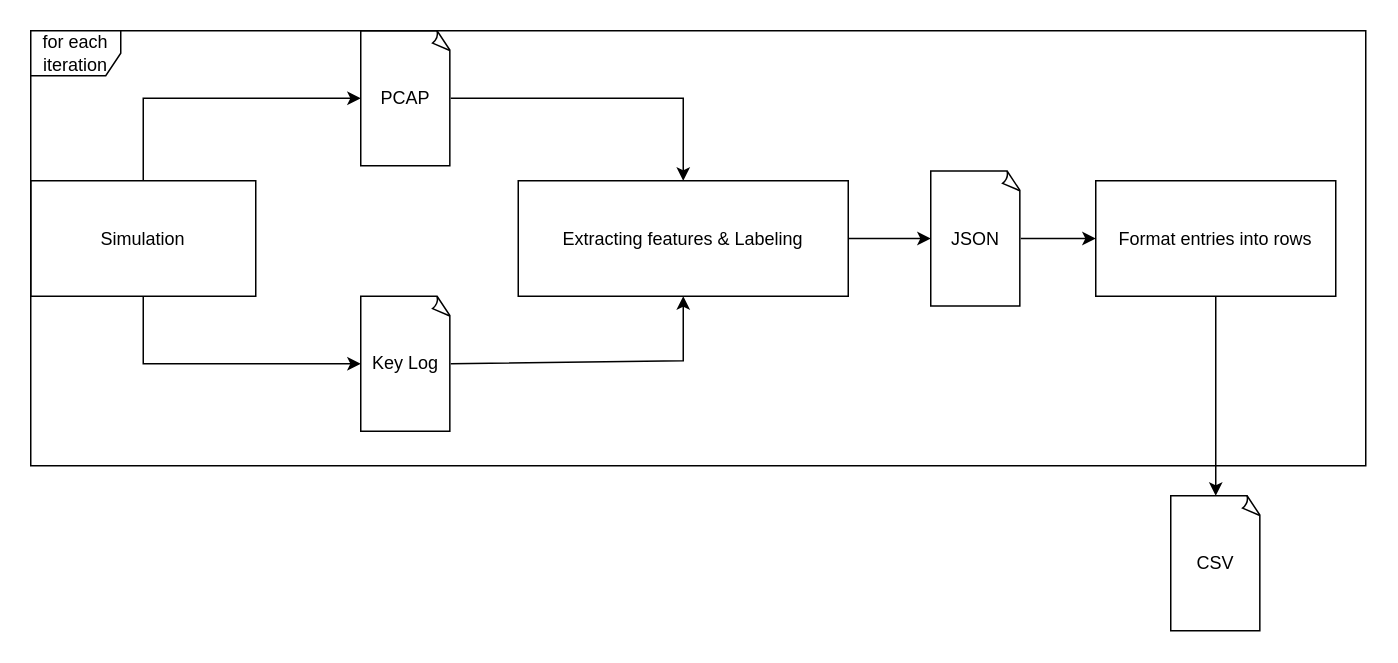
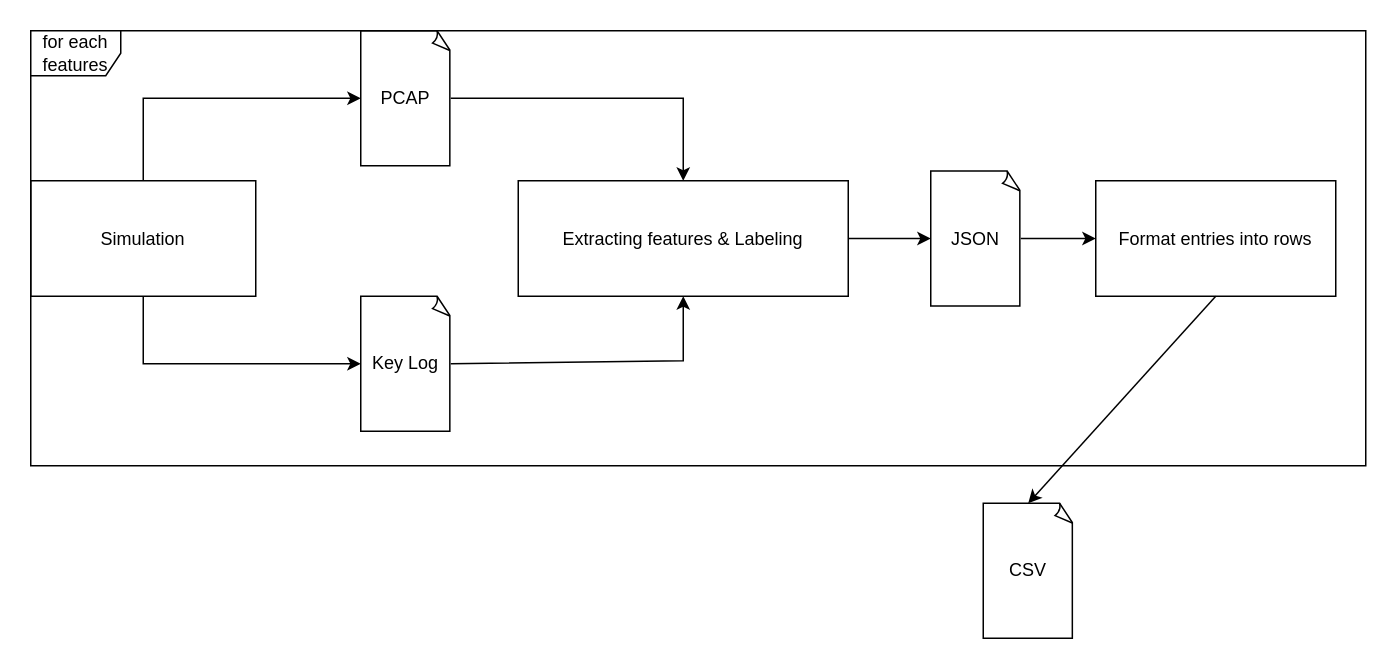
node "for each iteration": label "for each iteration" -> "for each features"
node "CSV": moved (1216, 563) -> (1028, 571)
